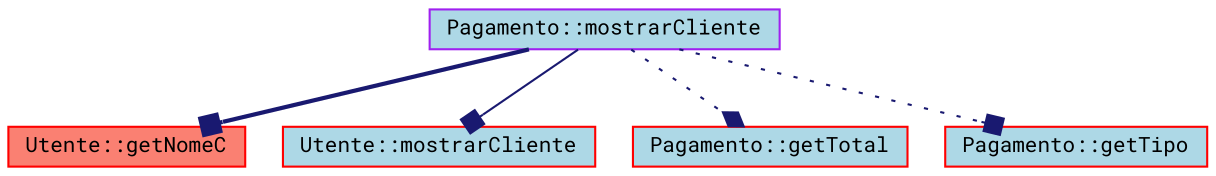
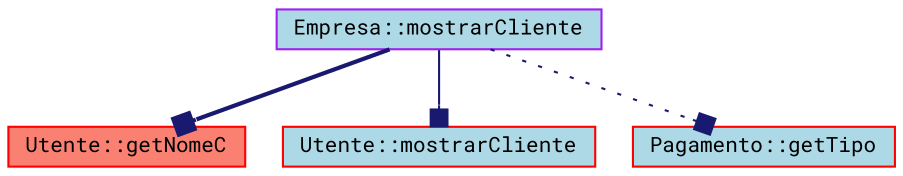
node "Pagamento::mostrarCliente": label "Pagamento::mostrarCliente" -> "Empresa::mostrarCliente"
node "Pagamento::getTotal": removed
